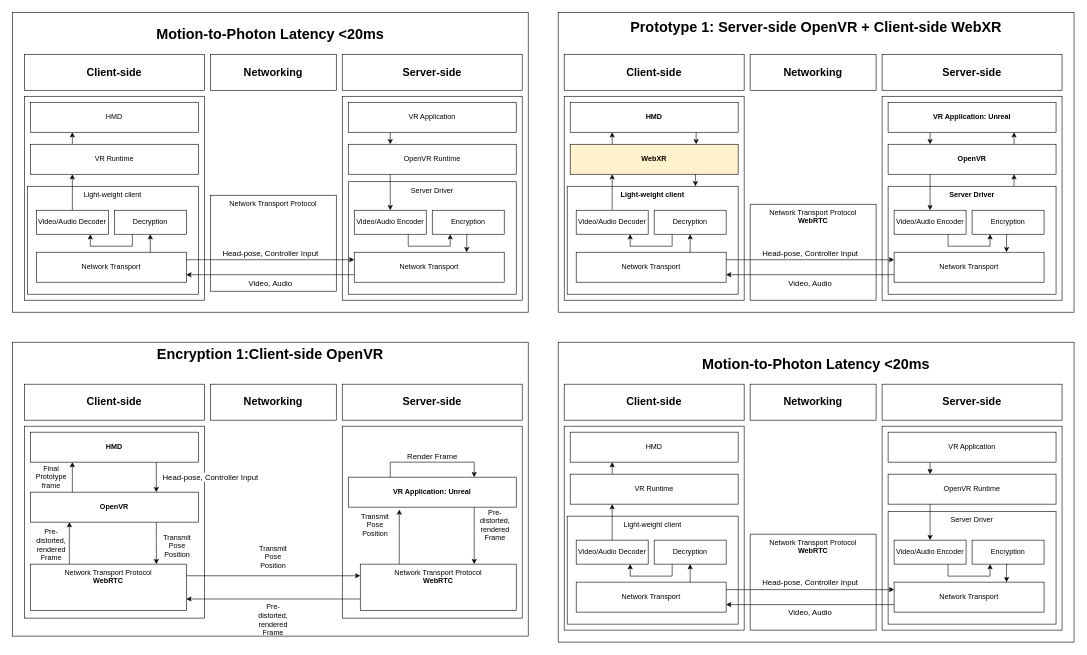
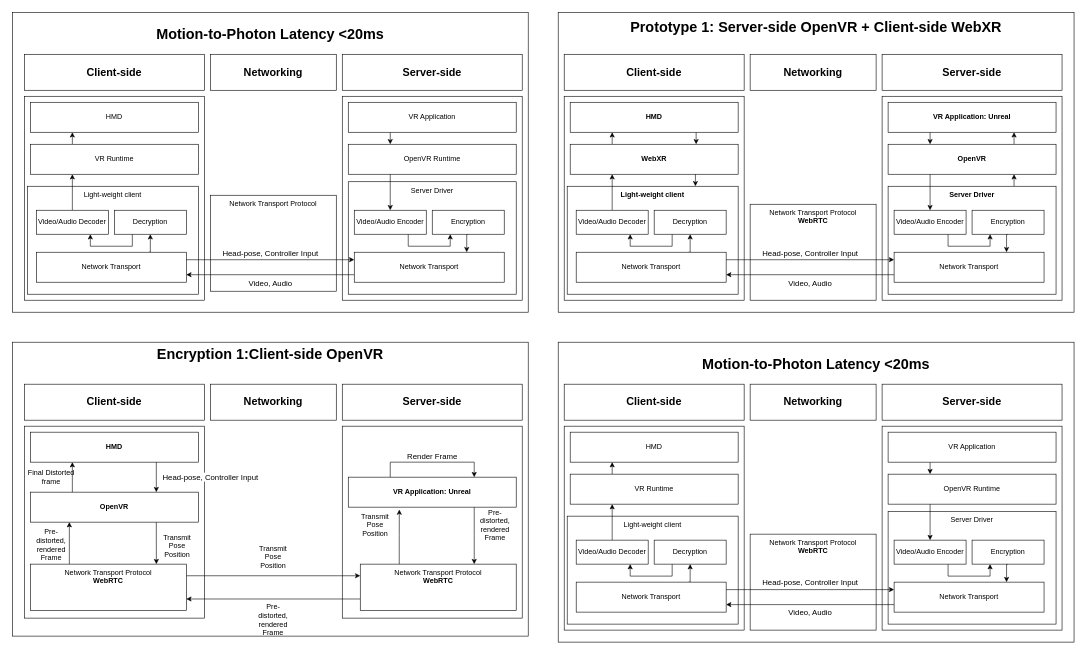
node "WebXR": fillcolor #fff2cc -> #ffffff
node "Final Prototype frame": label "Final Prototype frame" -> "Final Distorted frame"
